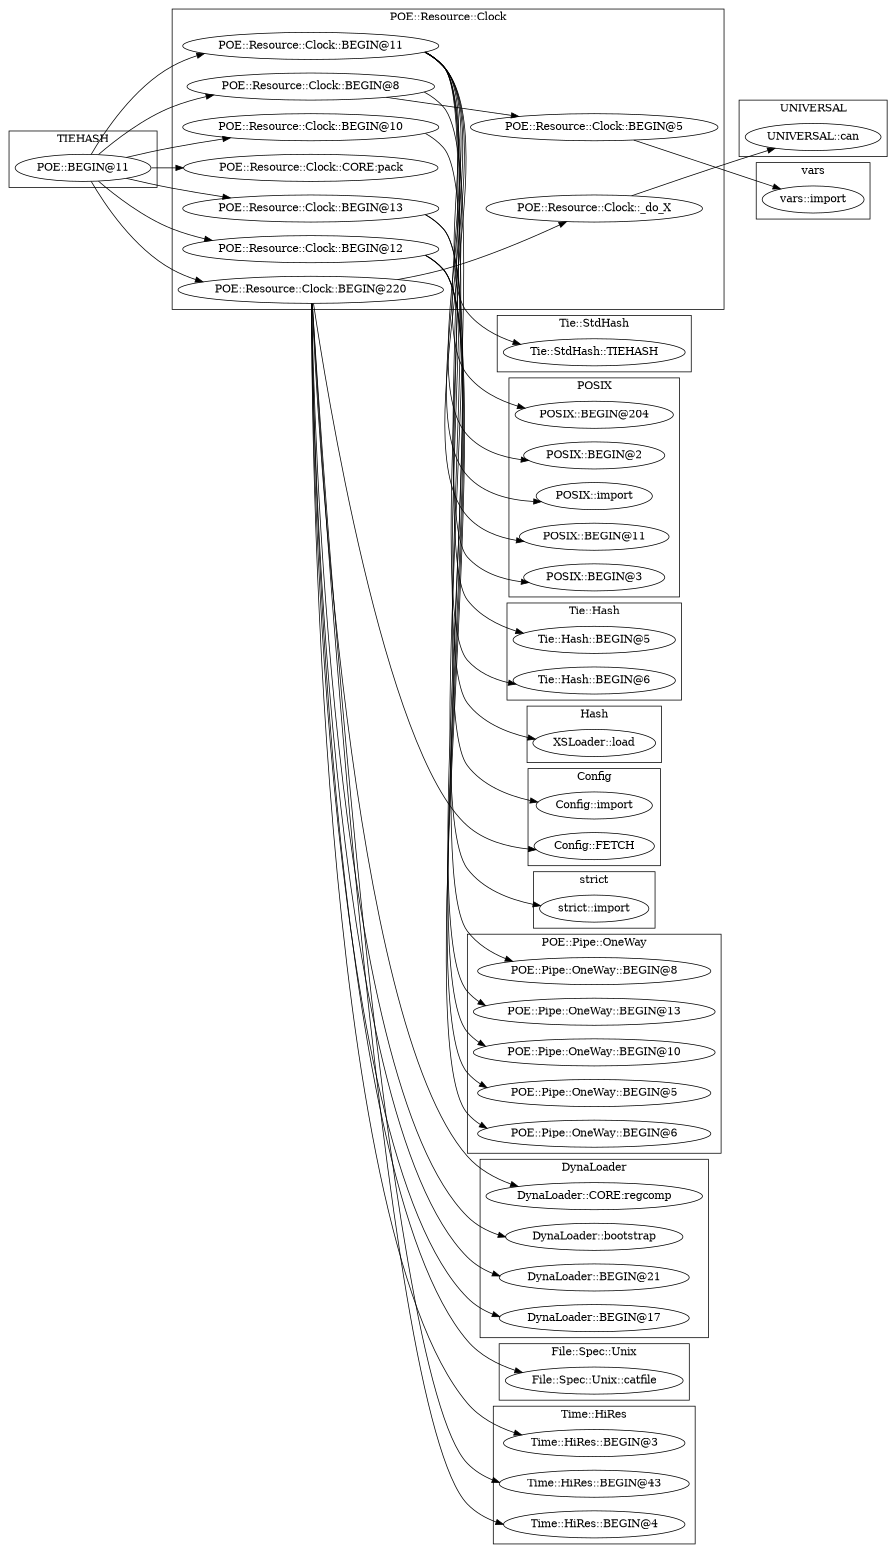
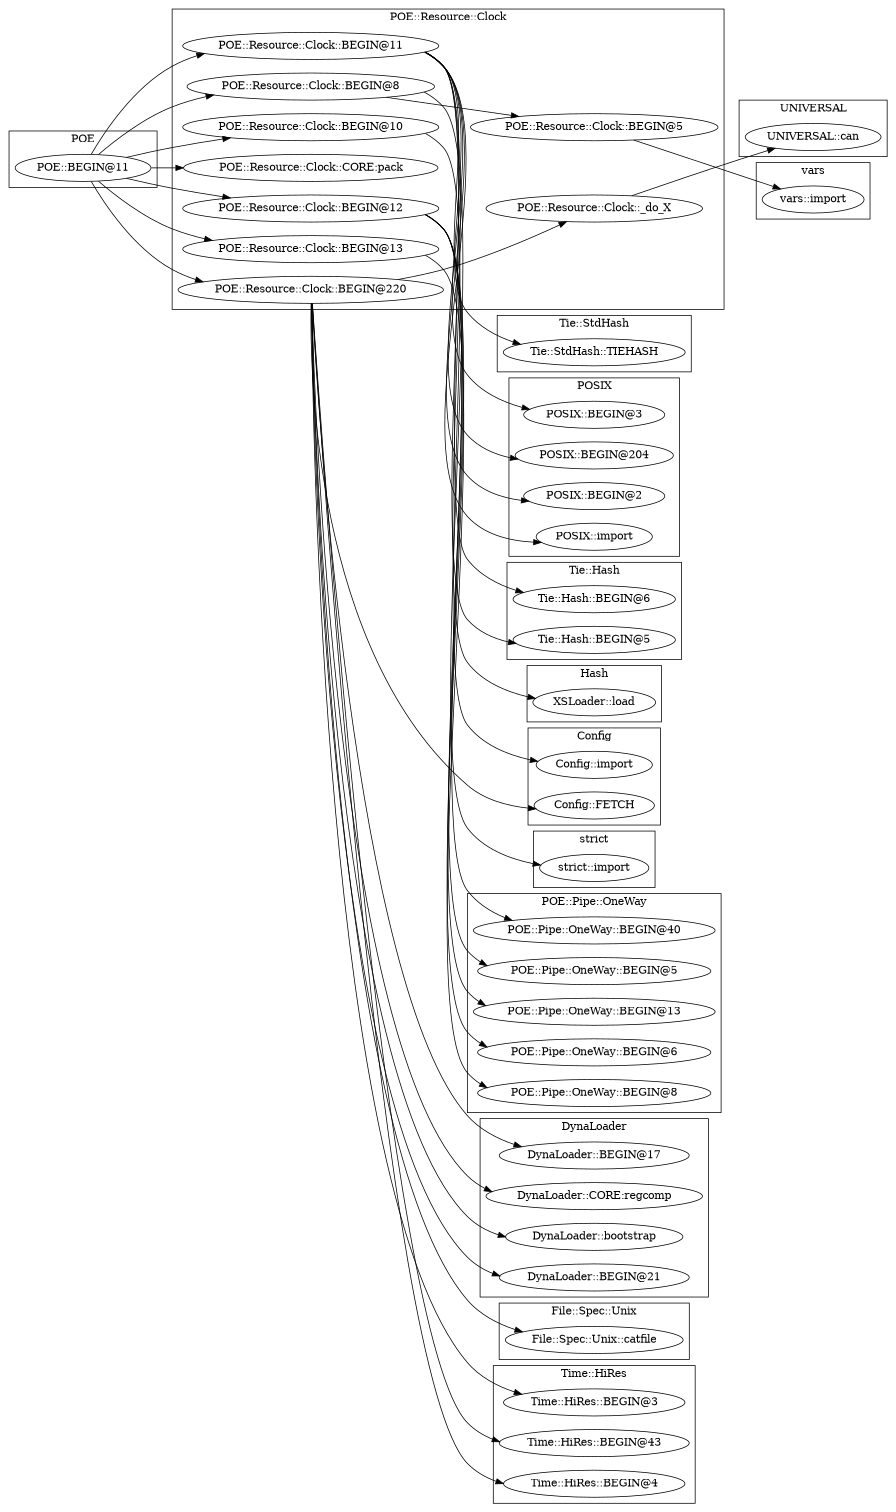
cluster "TIEHASH": label "TIEHASH" -> "POE"
node "POSIX::BEGIN@11": removed
edge "POE::Resource::Clock::BEGIN@13" -> "POE::Pipe::OneWay::BEGIN@13": now "POE::Resource::Clock::BEGIN@12" -> "POE::Pipe::OneWay::BEGIN@13"
node "POE::Pipe::OneWay::BEGIN@10": label "POE::Pipe::OneWay::BEGIN@10" -> "POE::Pipe::OneWay::BEGIN@40"
